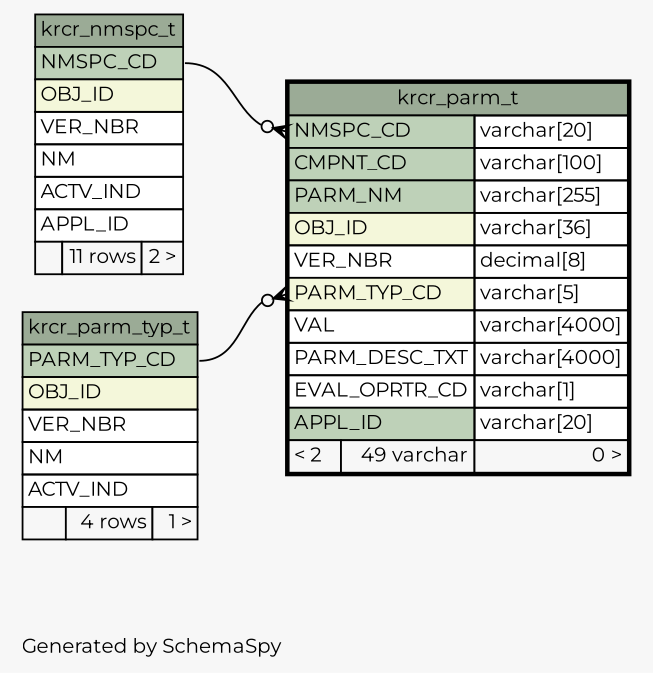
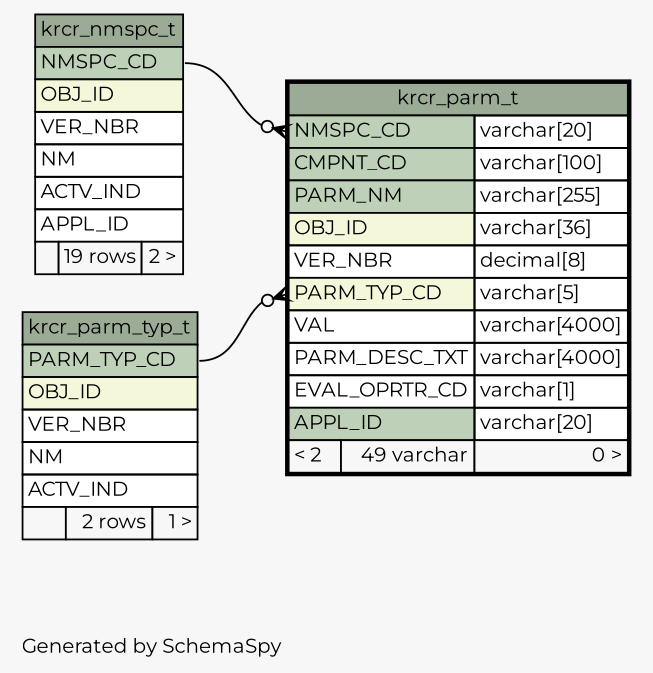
node "krcr_nmspc_t": text "11 rows" -> "19 rows"
node "krcr_parm_typ_t": text "4 rows" -> "2 rows"
